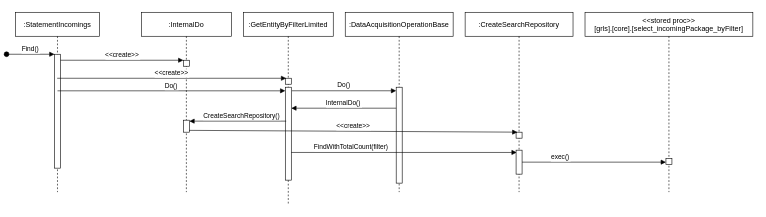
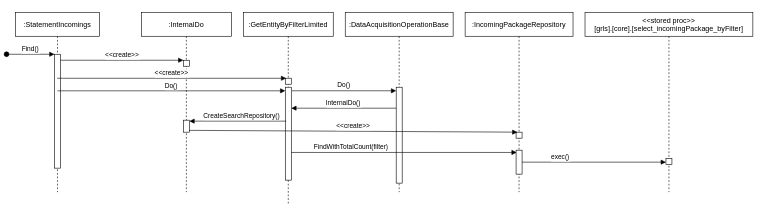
node ":CreateSearchRepository": label ":CreateSearchRepository" -> ":IncomingPackageRepository"
